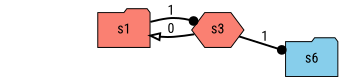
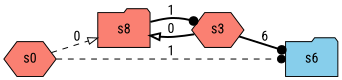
node "s1": label "s1" -> "s8"
edge "s3" -> "s6": label "1" -> "6"
node "s0": added
